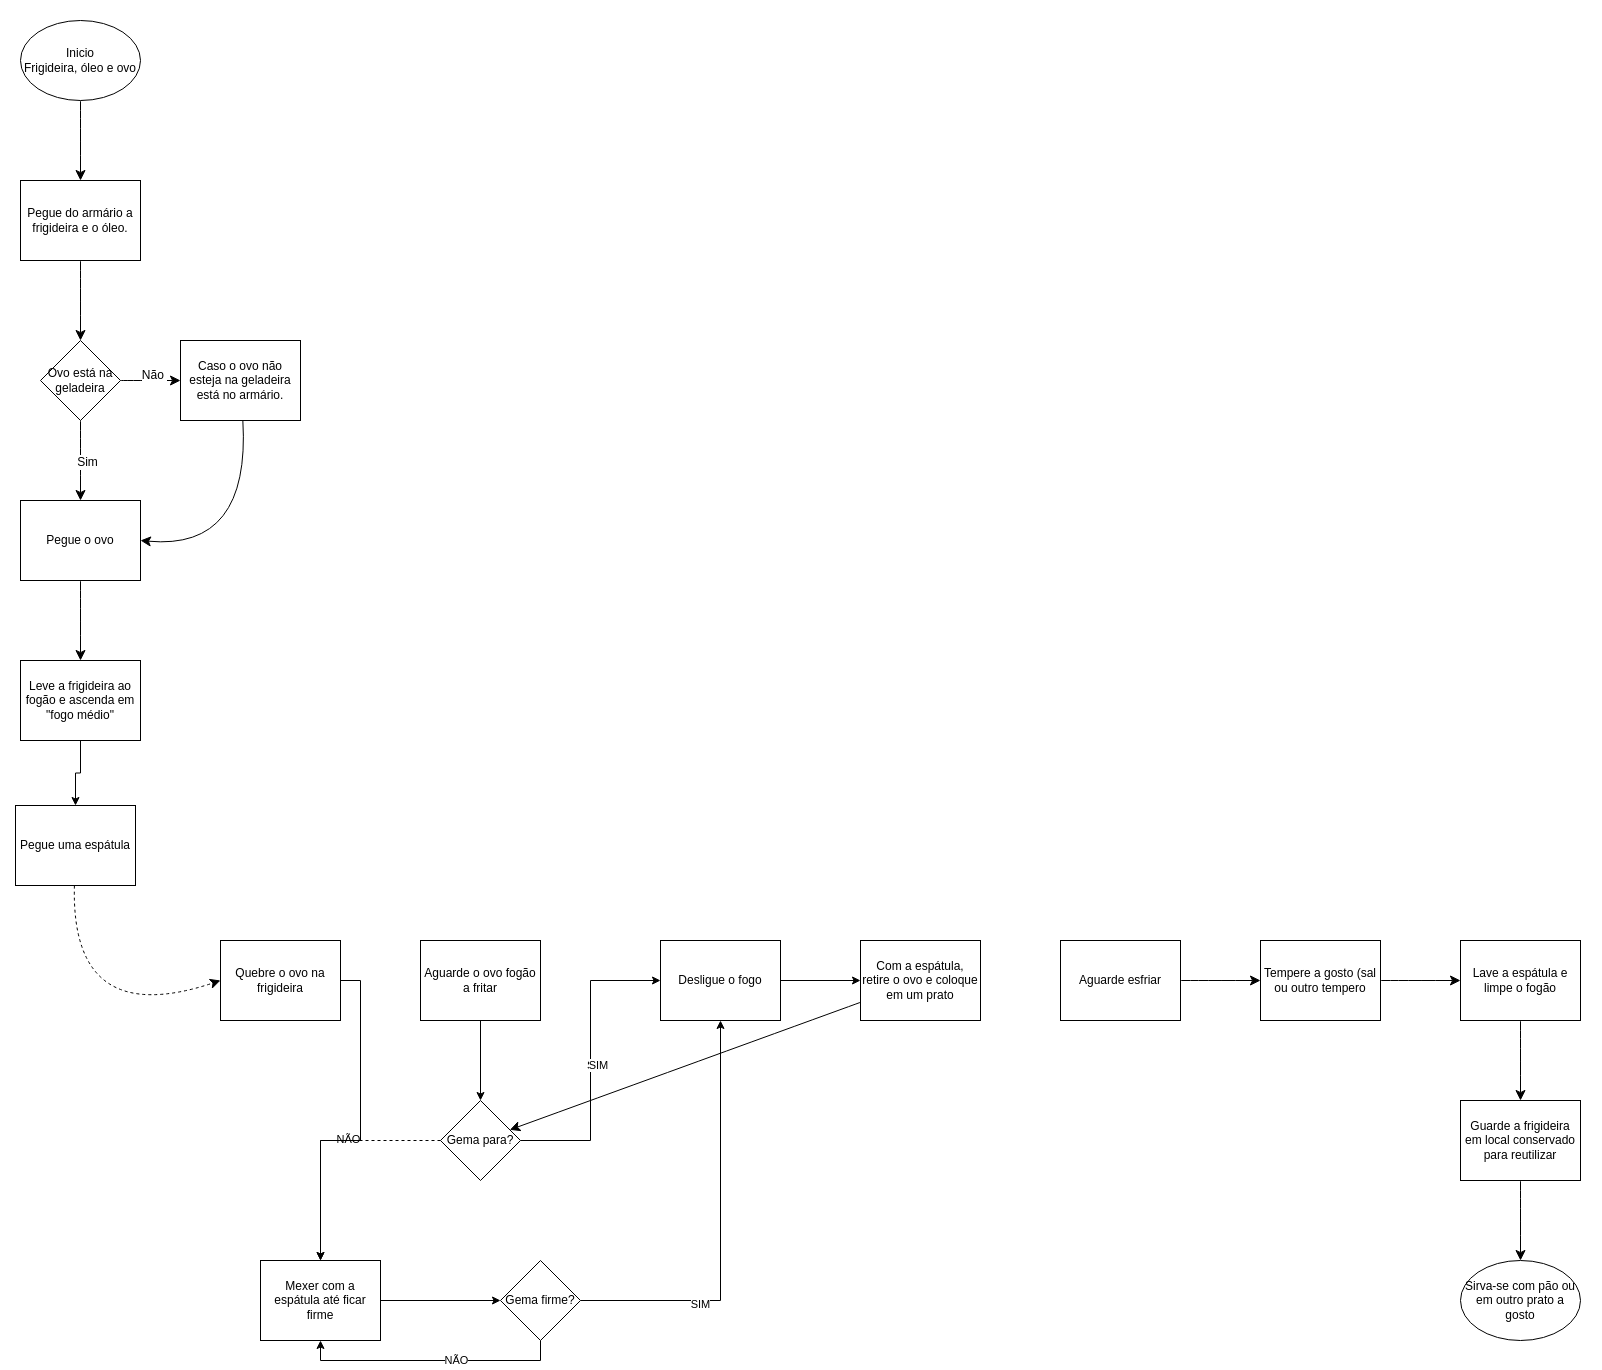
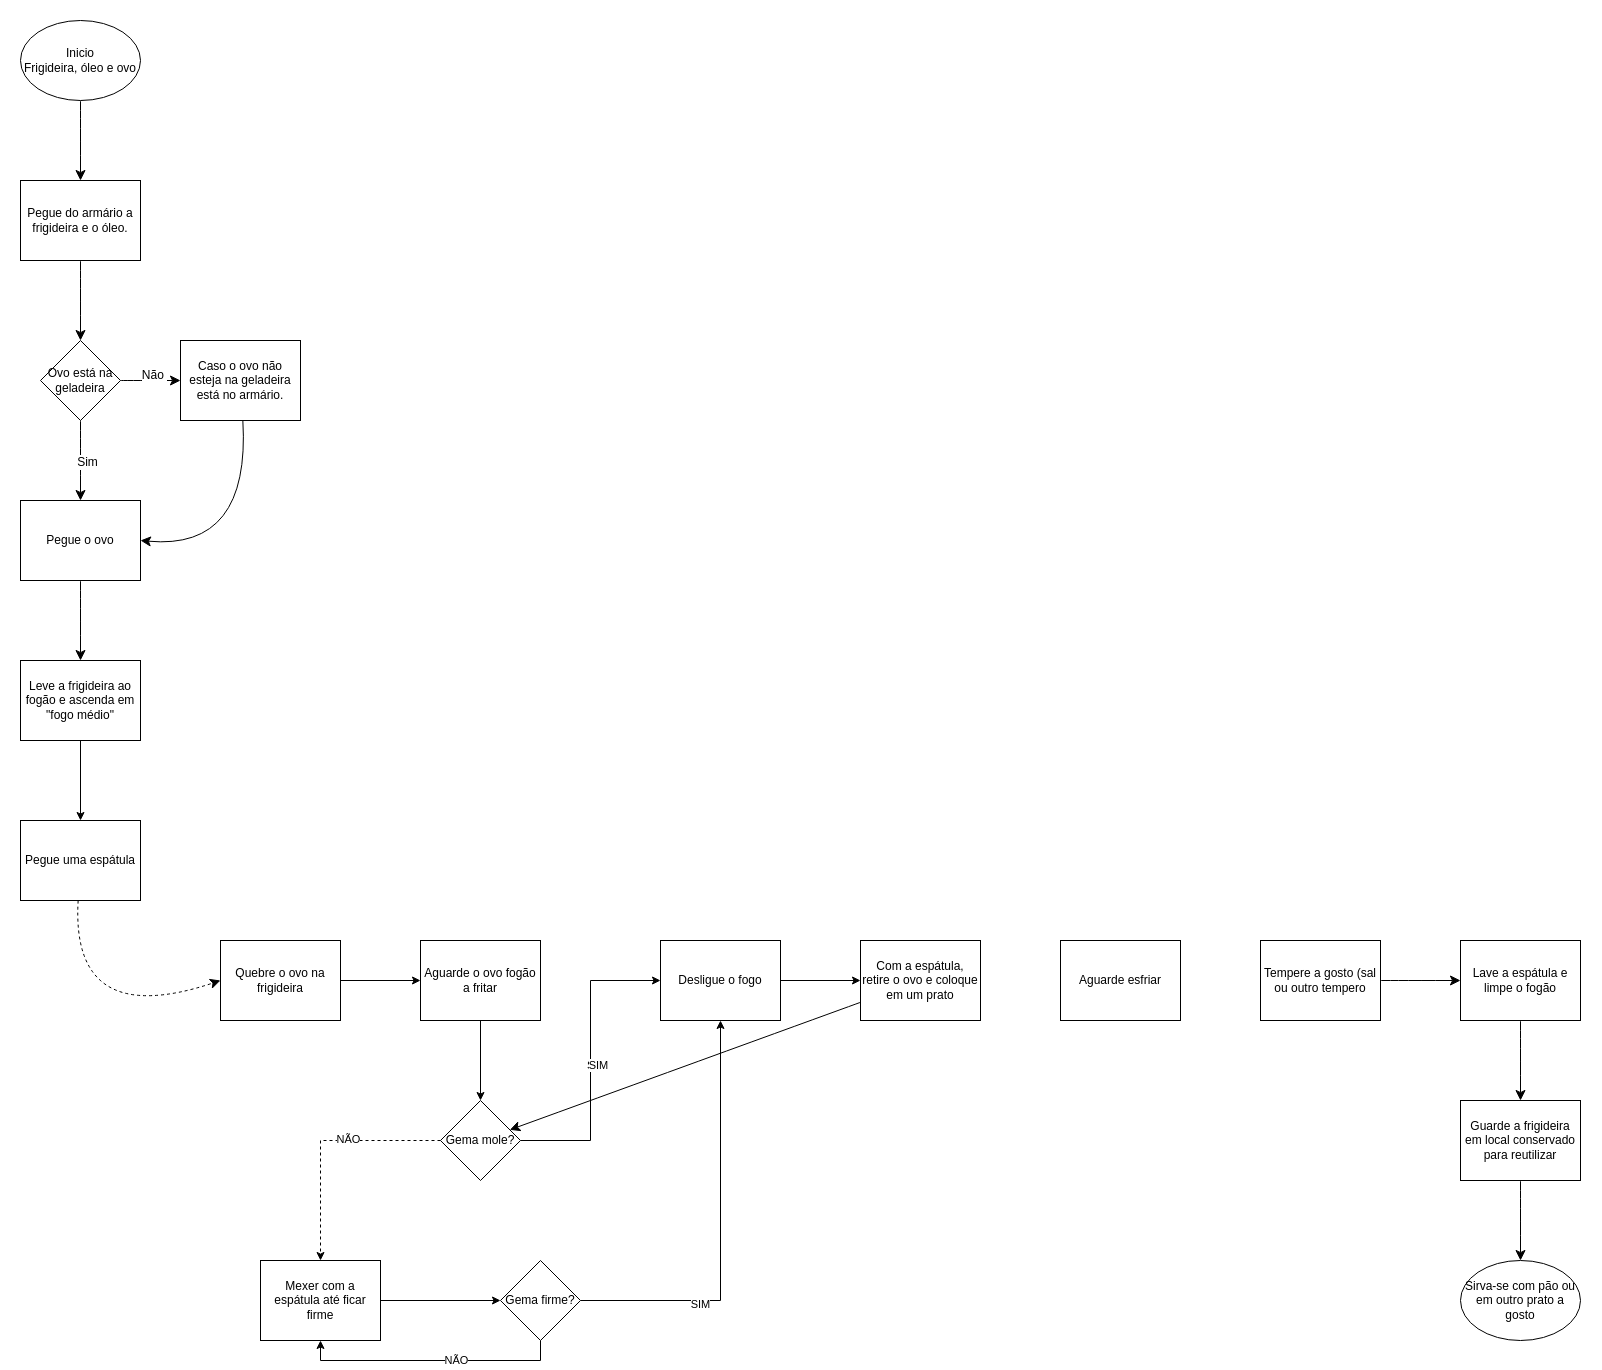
node "Pegue uma espátula": moved (76, 846) -> (81, 861)
edge "Aguarde esfriar" -> "Tempere a gosto (sal ou outro tempero": removed
edge "Quebre o ovo na frigideira" -> "Mexer com a espátula até ficar firme": now "Quebre o ovo na frigideira" -> "Aguarde o ovo fogão a fritar"
node "Gema para?": label "Gema para?" -> "Gema mole?"
